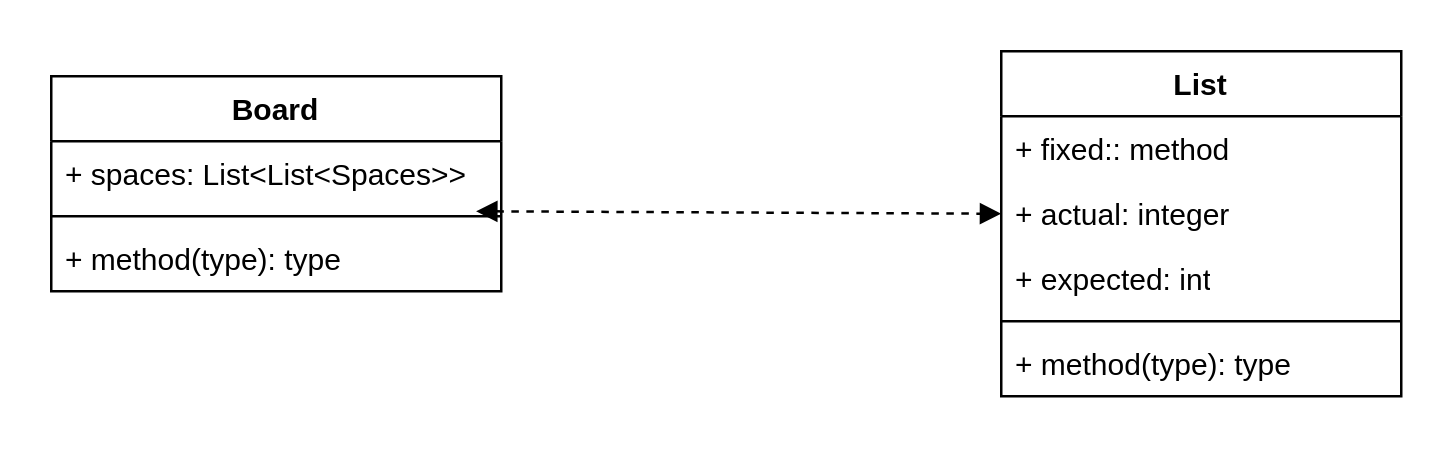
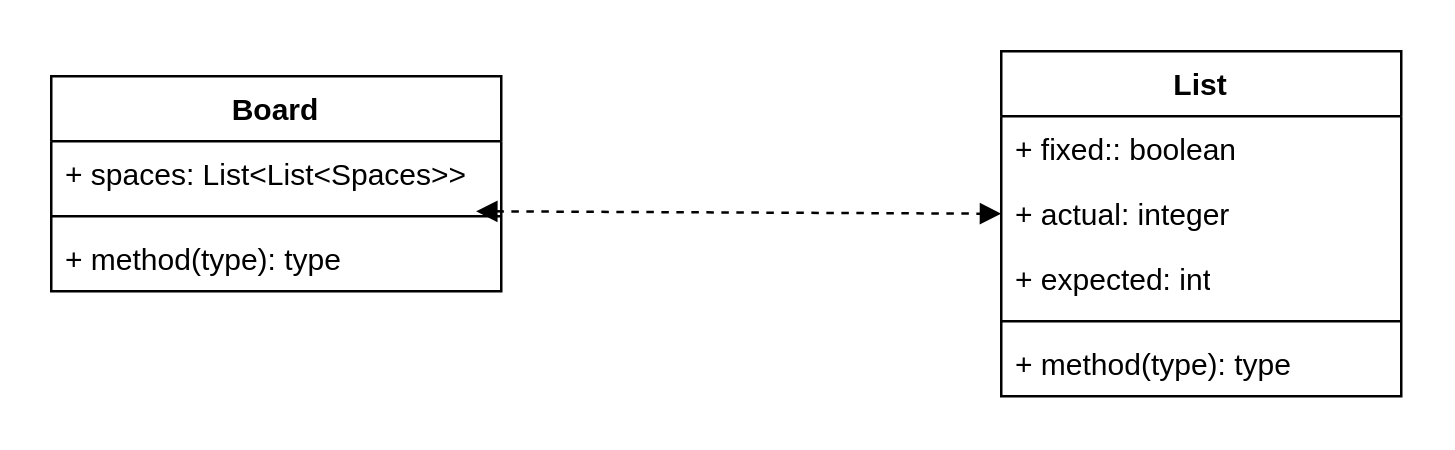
node "+ fixed:: method": label "+ fixed:: method" -> "+ fixed:: boolean"
